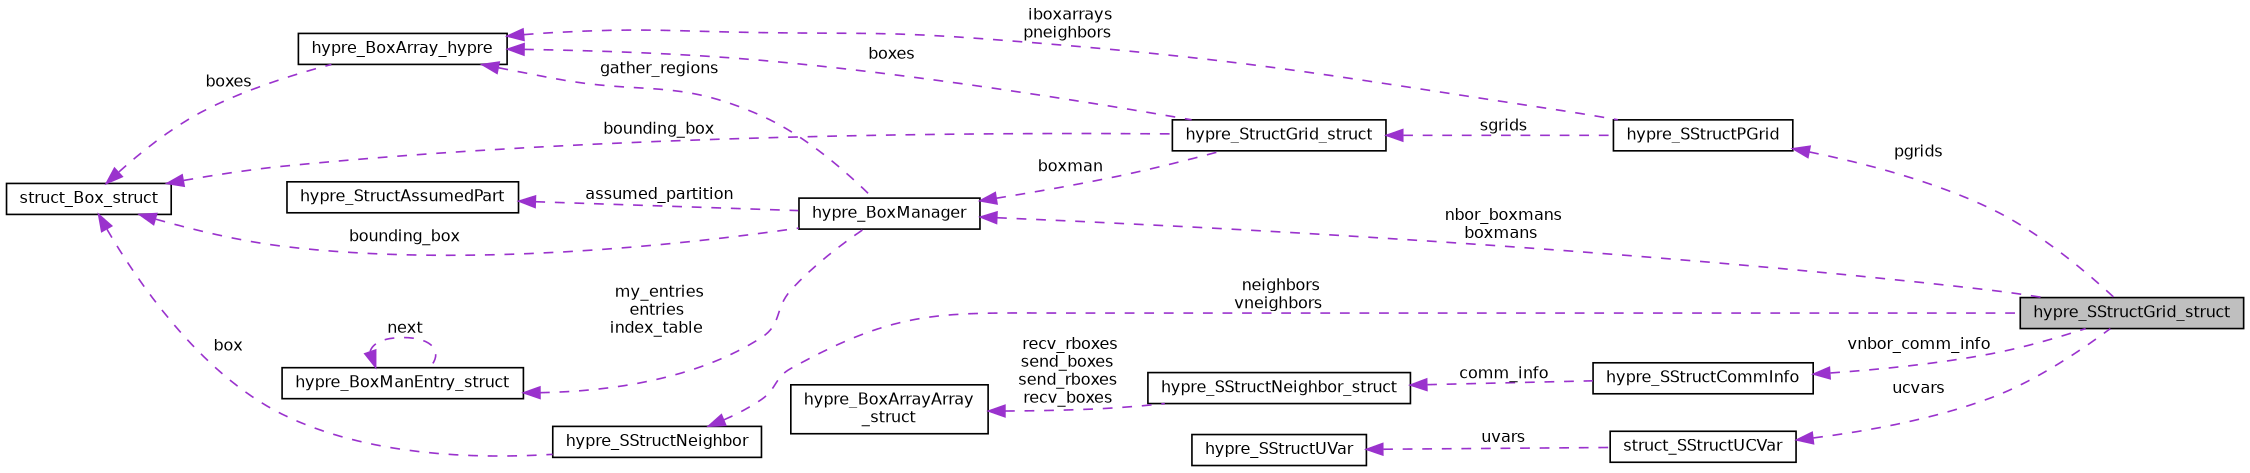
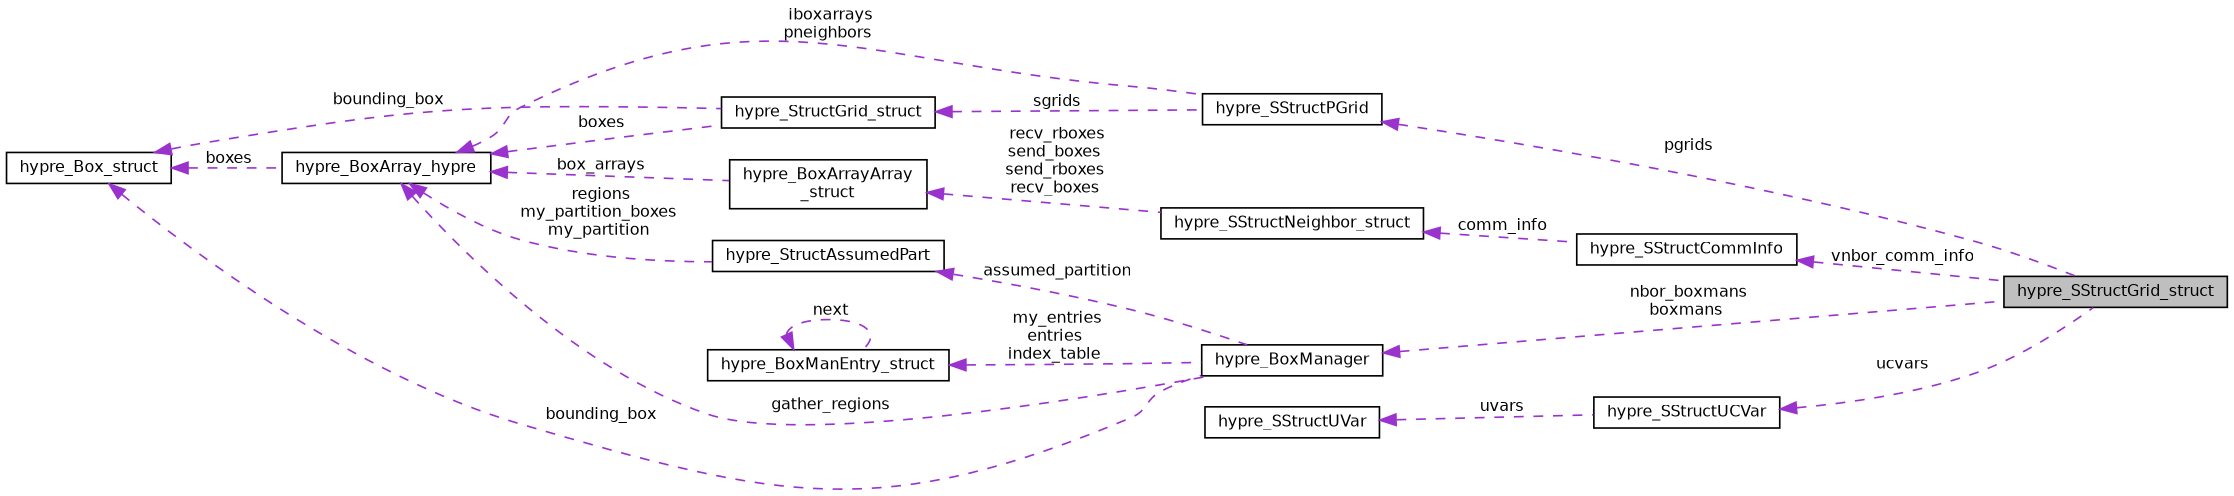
edge "hypre_BoxArrayArray _struct" -> "hypre_BoxArray_hypre": added, label "box_arrays"
edge "hypre_StructGrid_struct" -> "hypre_BoxManager": removed, label "boxman"
node "struct_Box_struct": label "struct_Box_struct" -> "hypre_Box_struct"
edge "hypre_StructAssumedPart" -> "hypre_BoxArray_hypre": added, label "regions my_partition_boxes my_partition"
node "hypre_SStructNeighbor": removed
node "struct_SStructUCVar": label "struct_SStructUCVar" -> "hypre_SStructUCVar"
